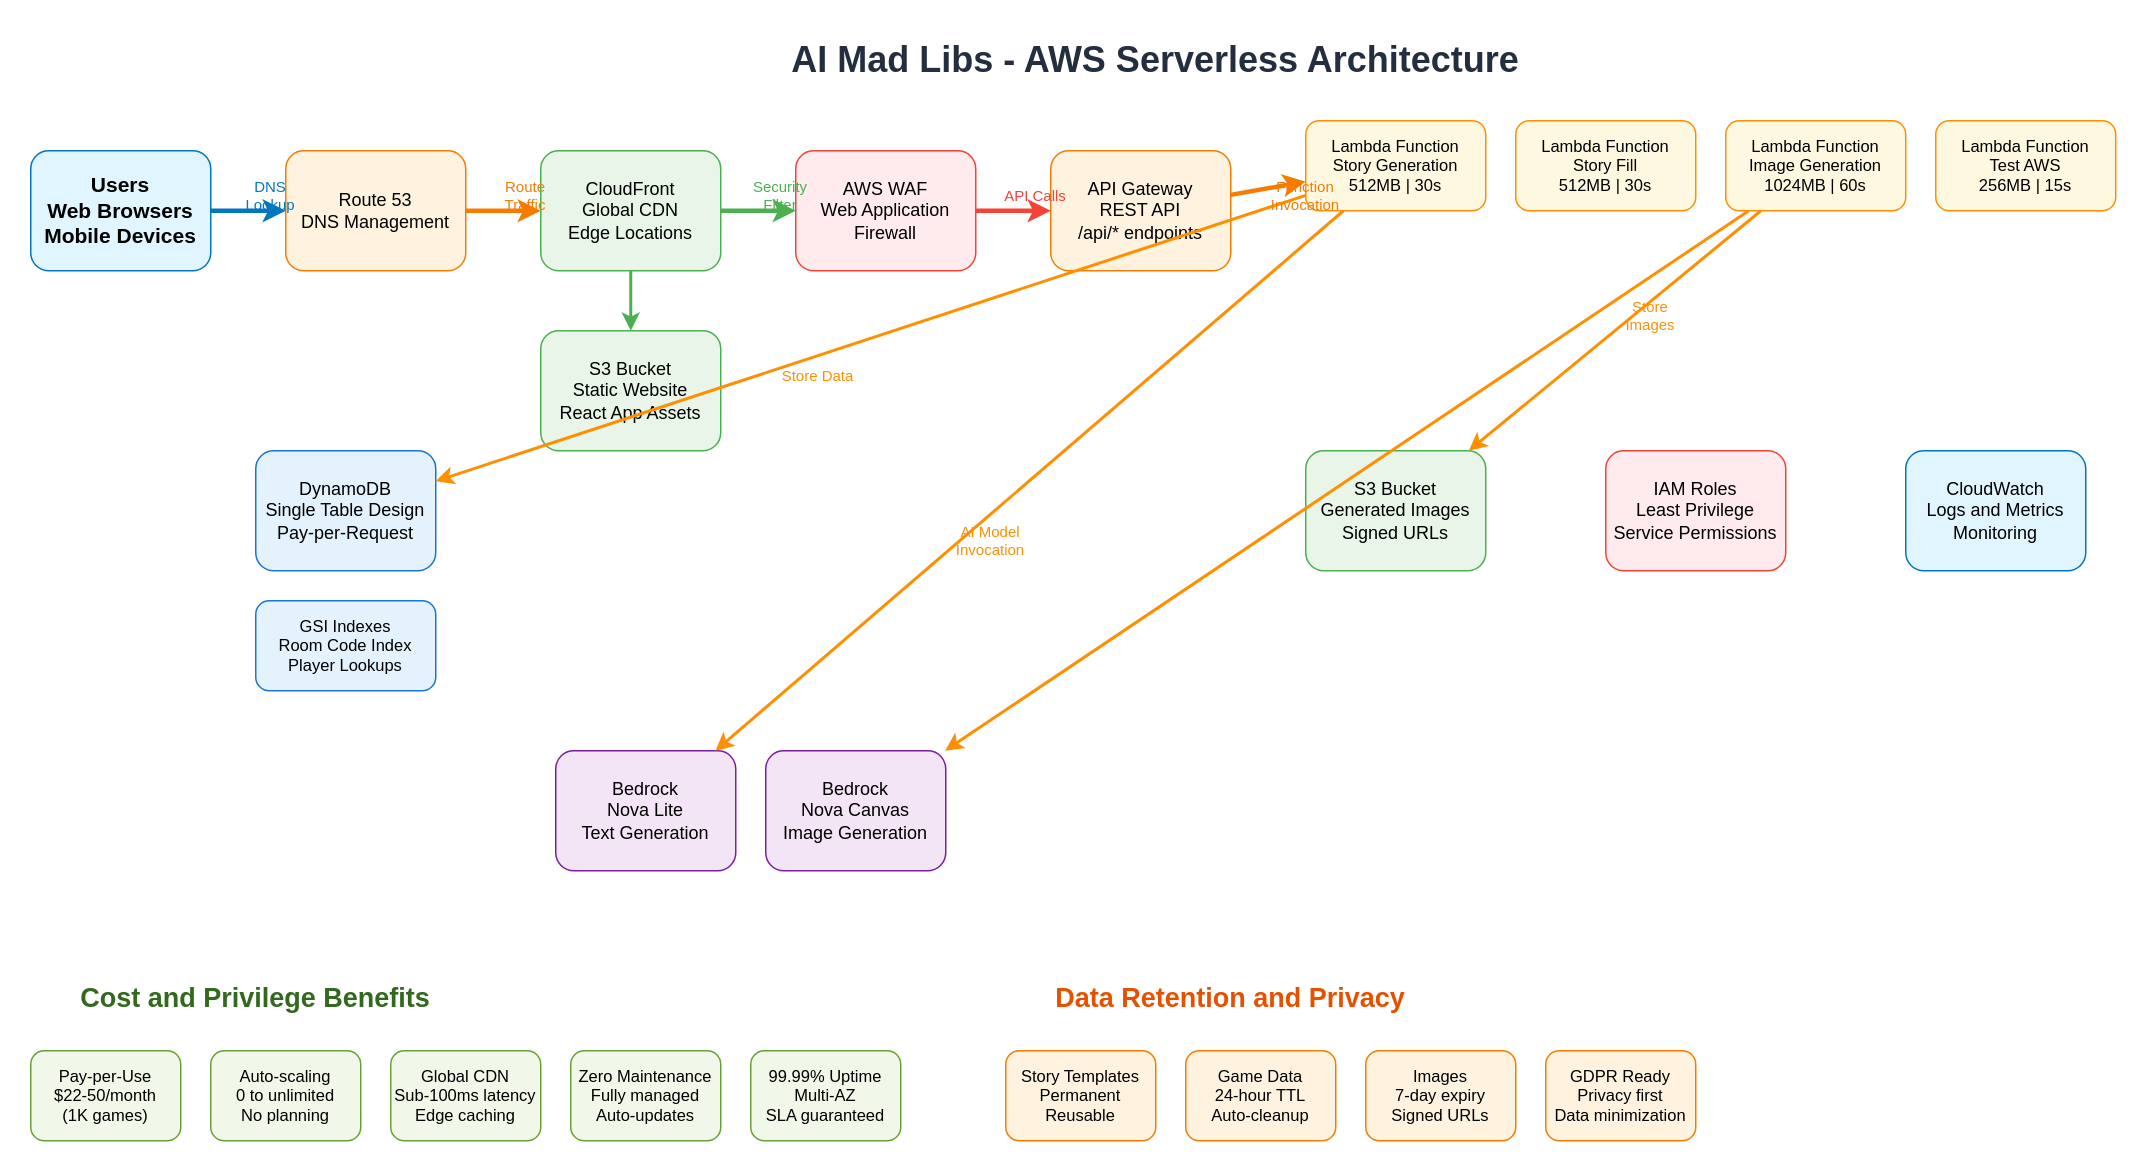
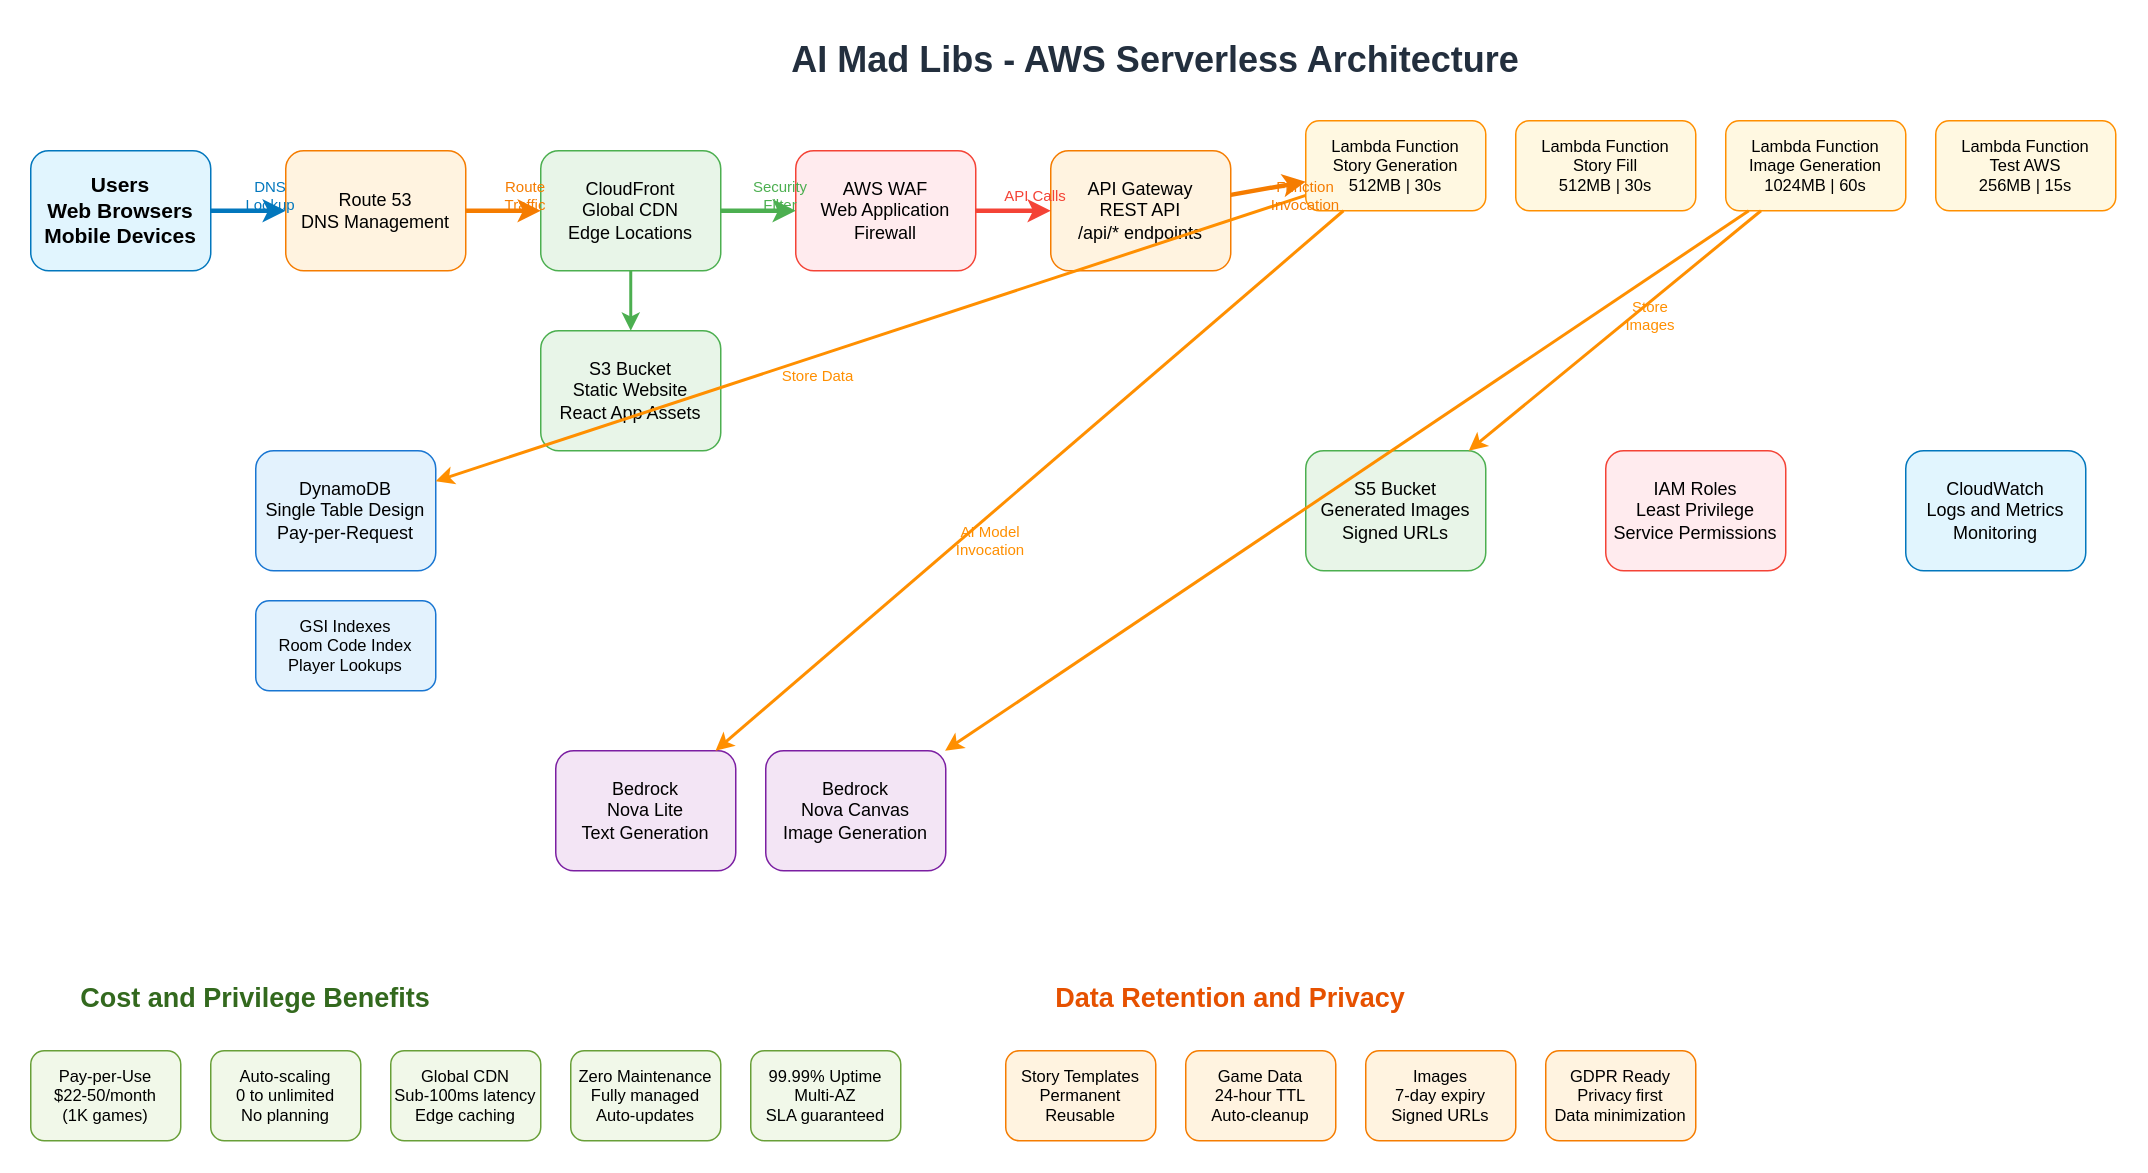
node "S3 Bucket Generated Images Signed URLs": label "S3 Bucket Generated Images Signed URLs" -> "S5 Bucket Generated Images Signed URLs"
